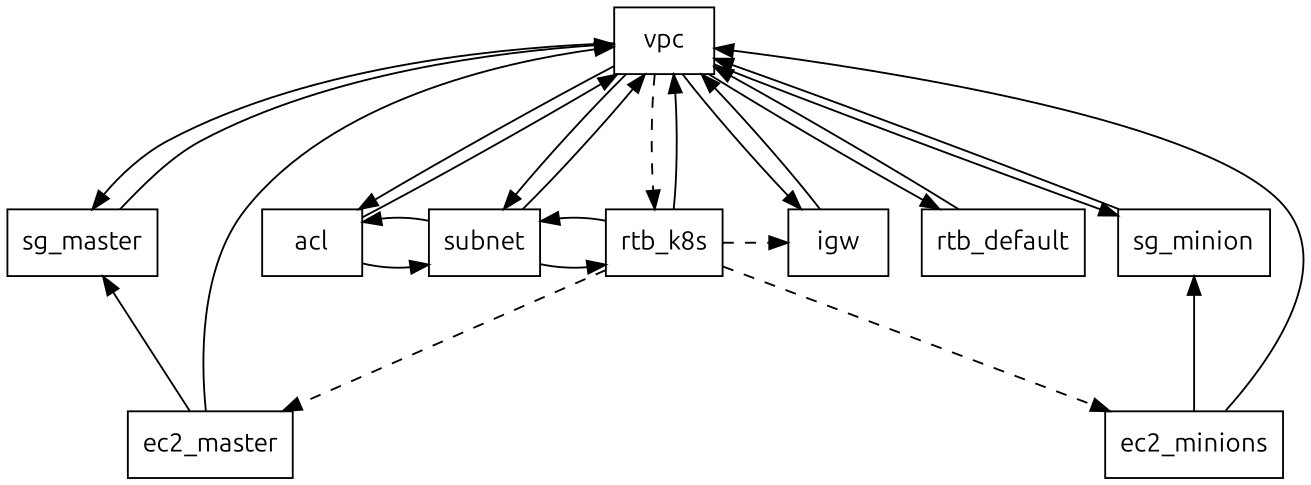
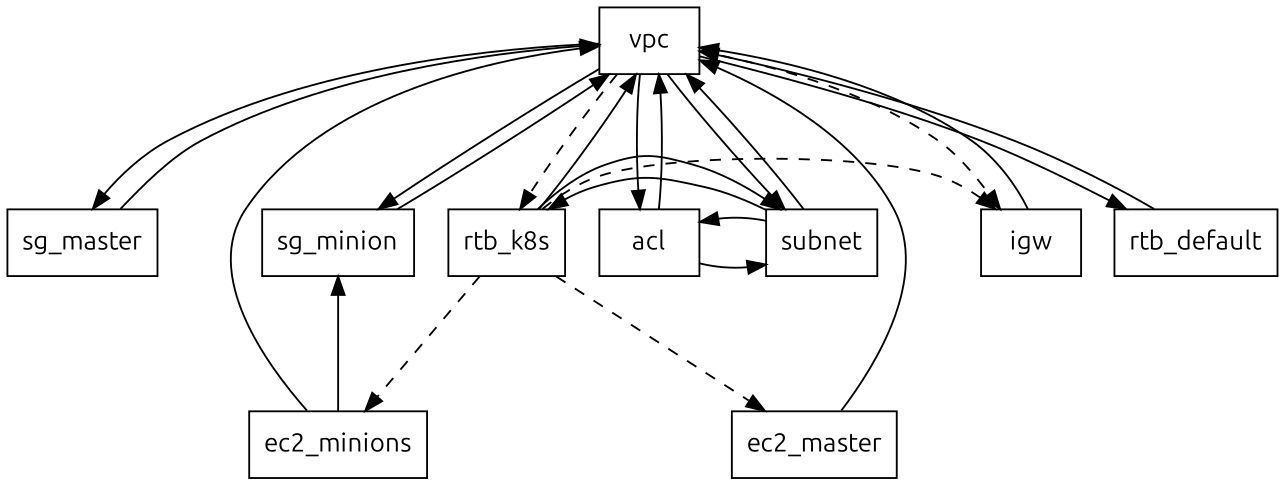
edge "vpc" -> "igw": style solid -> dashed
edge "ec2_master" -> "sg_master": removed
